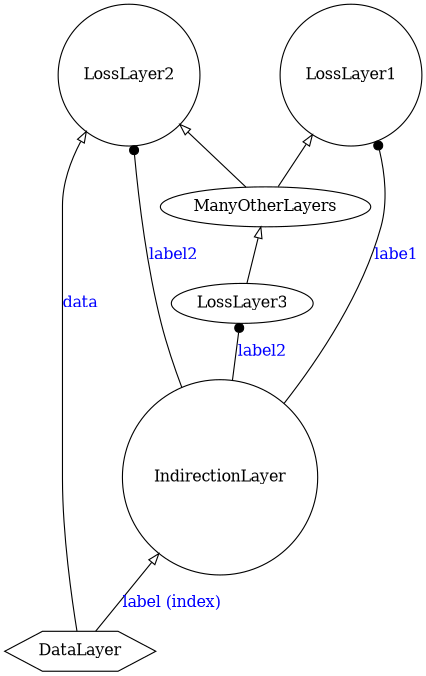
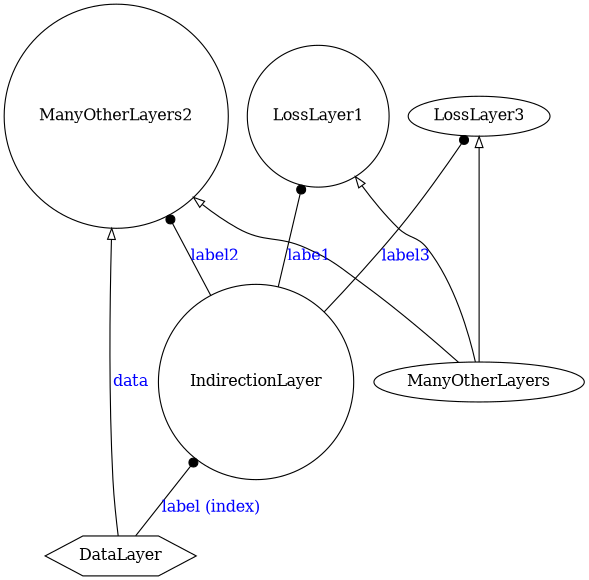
node "LossLayer2": label "LossLayer2" -> "ManyOtherLayers2"
edge "LossLayer3" -> "ManyOtherLayers": reversed
edge "IndirectionLayer" -> "LossLayer3": label "label2" -> "label3"
edge "DataLayer" -> "IndirectionLayer": arrowhead onormal -> dot
